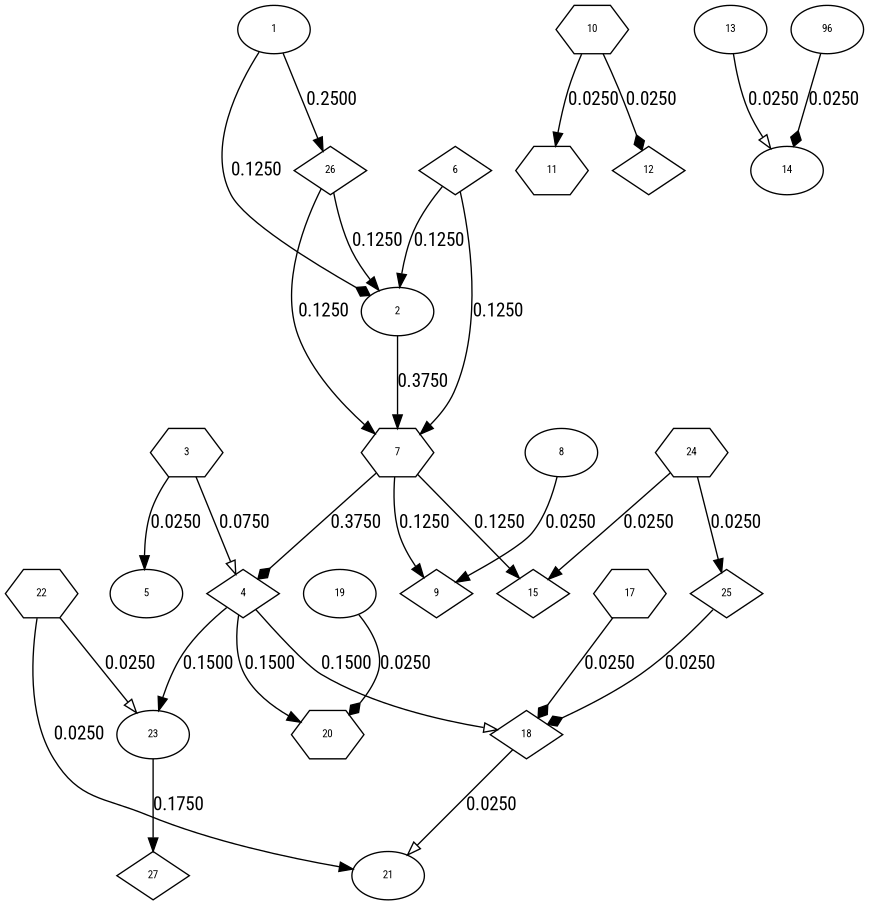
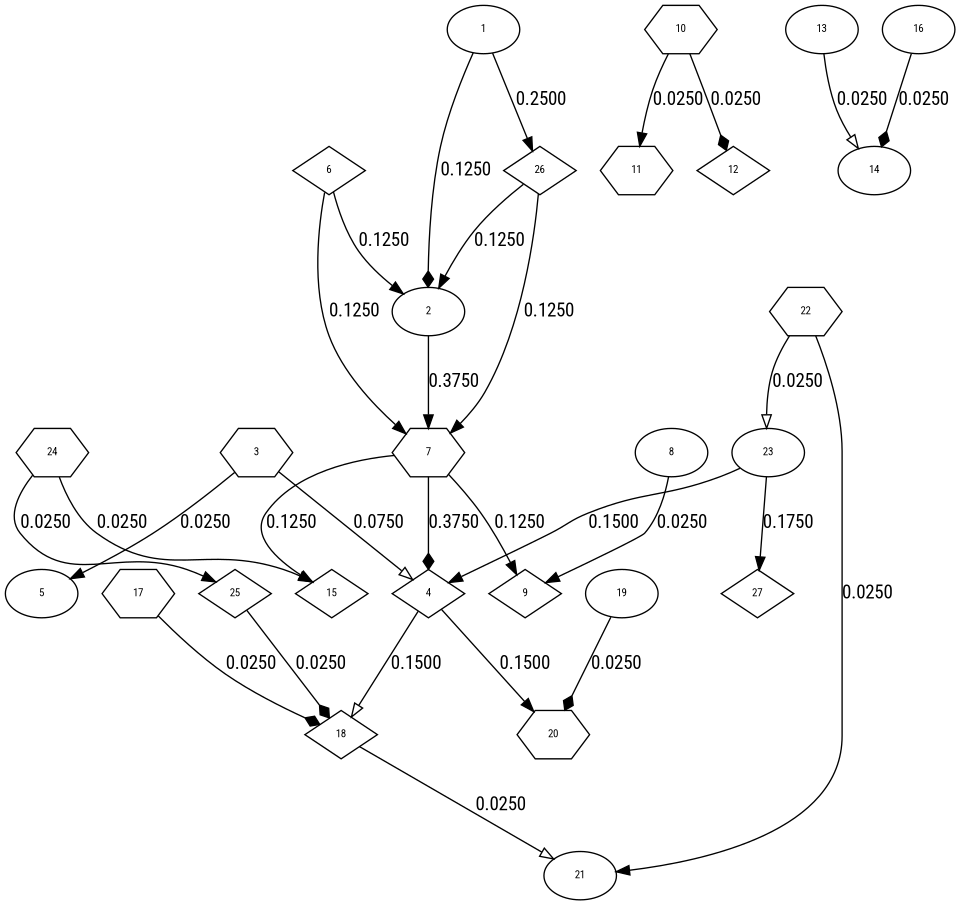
node "96": label "96" -> "16"
edge "4" -> "23": reversed
